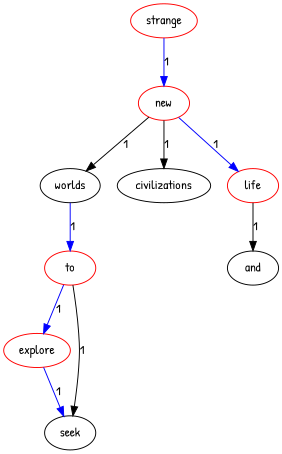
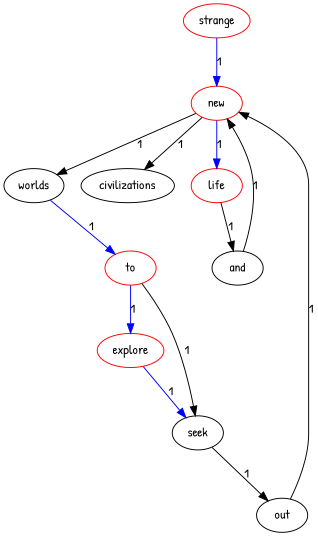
edge "and" -> "new": added, label "1"
node "out": added
